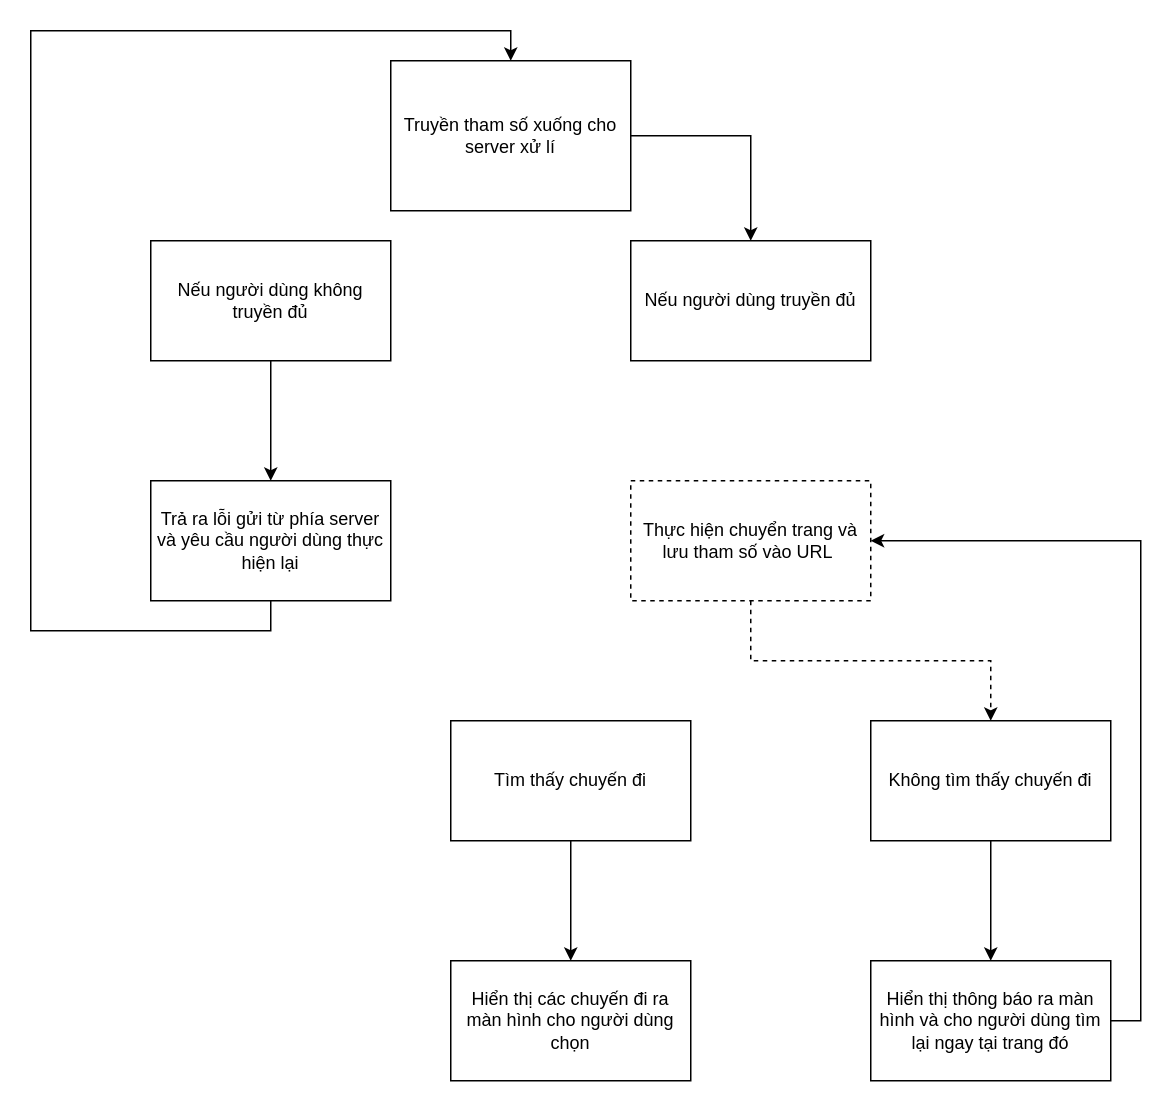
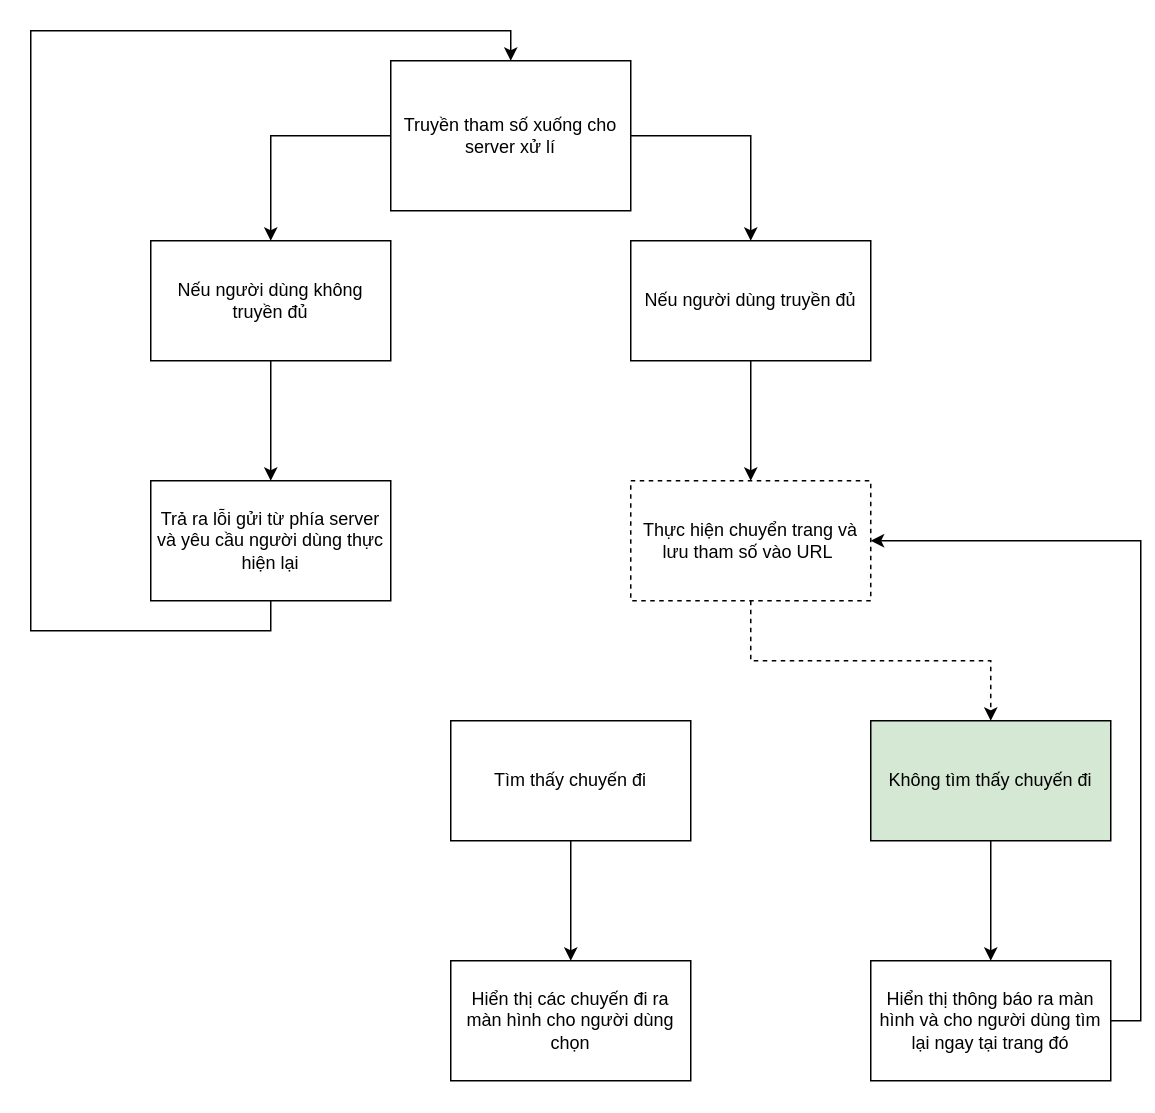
edge "Truyền tham số xuống cho server xử lí" -> "Nếu người dùng không truyền đủ": added
edge "Nếu người dùng truyền đủ" -> "Thực hiện chuyển trang và lưu tham số vào URL": added
node "Không tìm thấy chuyến đi": fillcolor #ffffff -> #d5e8d4
